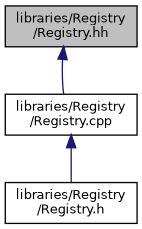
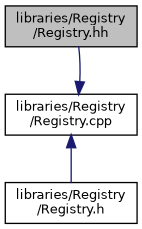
edge "libraries/Registry /Registry.cpp" -> "libraries/Registry /Registry.hh": reversed
